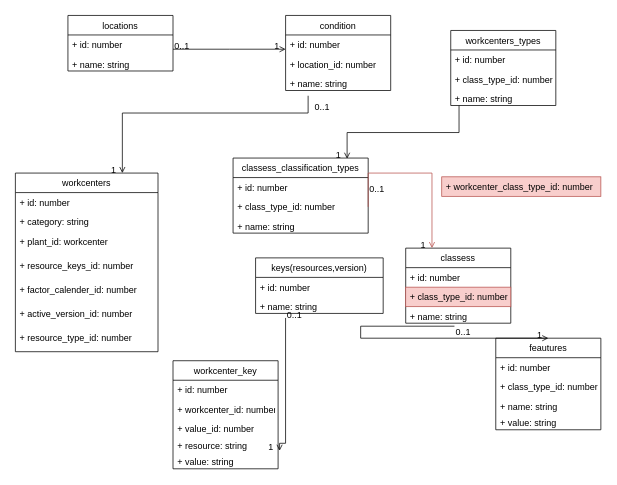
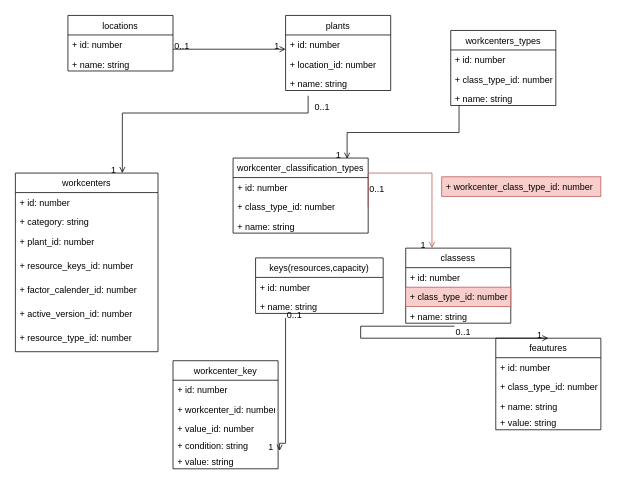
node "condition": label "condition" -> "plants"
node "classess_classification_types": label "classess_classification_types" -> "workcenter_classification_types"
node "+ plant_id: workcenter": label "+ plant_id: workcenter" -> "+ plant_id: number"
node "keys(resources,version)": label "keys(resources,version)" -> "keys(resources,capacity)"
node "+ resource: string": label "+ resource: string" -> "+ condition: string"
